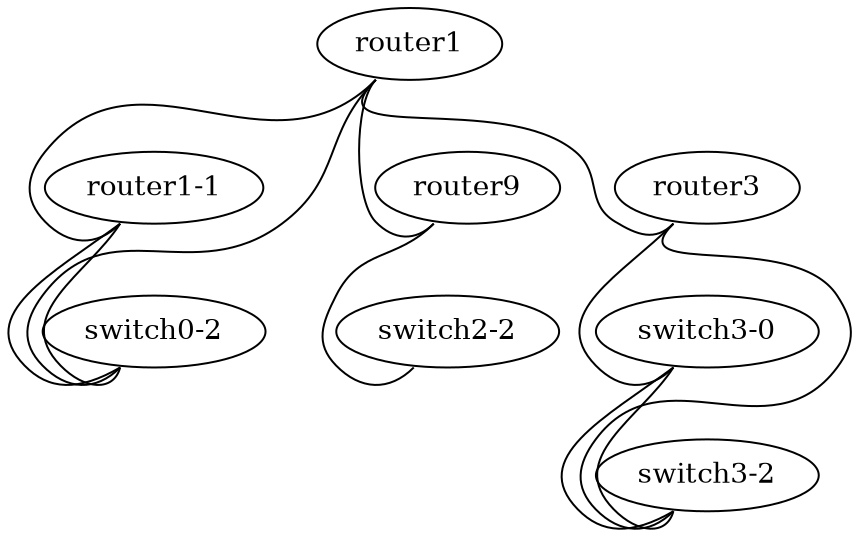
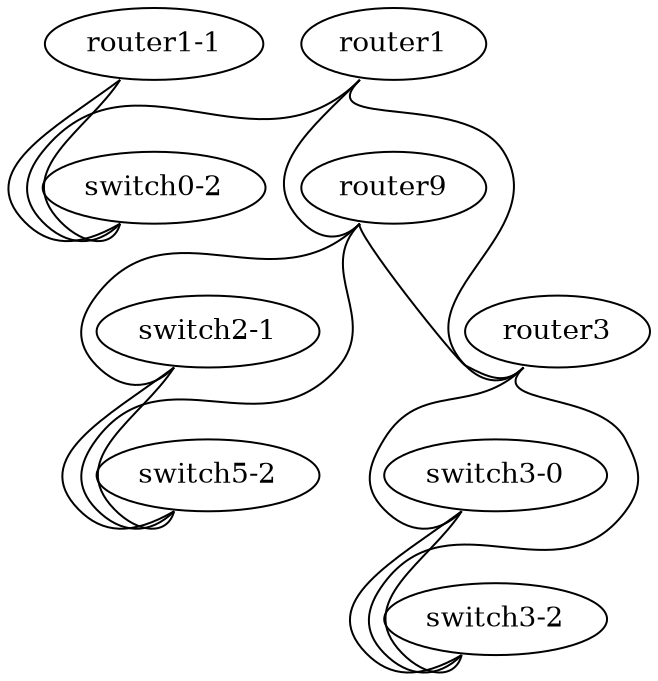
edge "router1" -- "router1-1": removed
edge "router9" -- "router3": added
node "switch2-1": added
node "switch2-2": label "switch2-2" -> "switch5-2"
